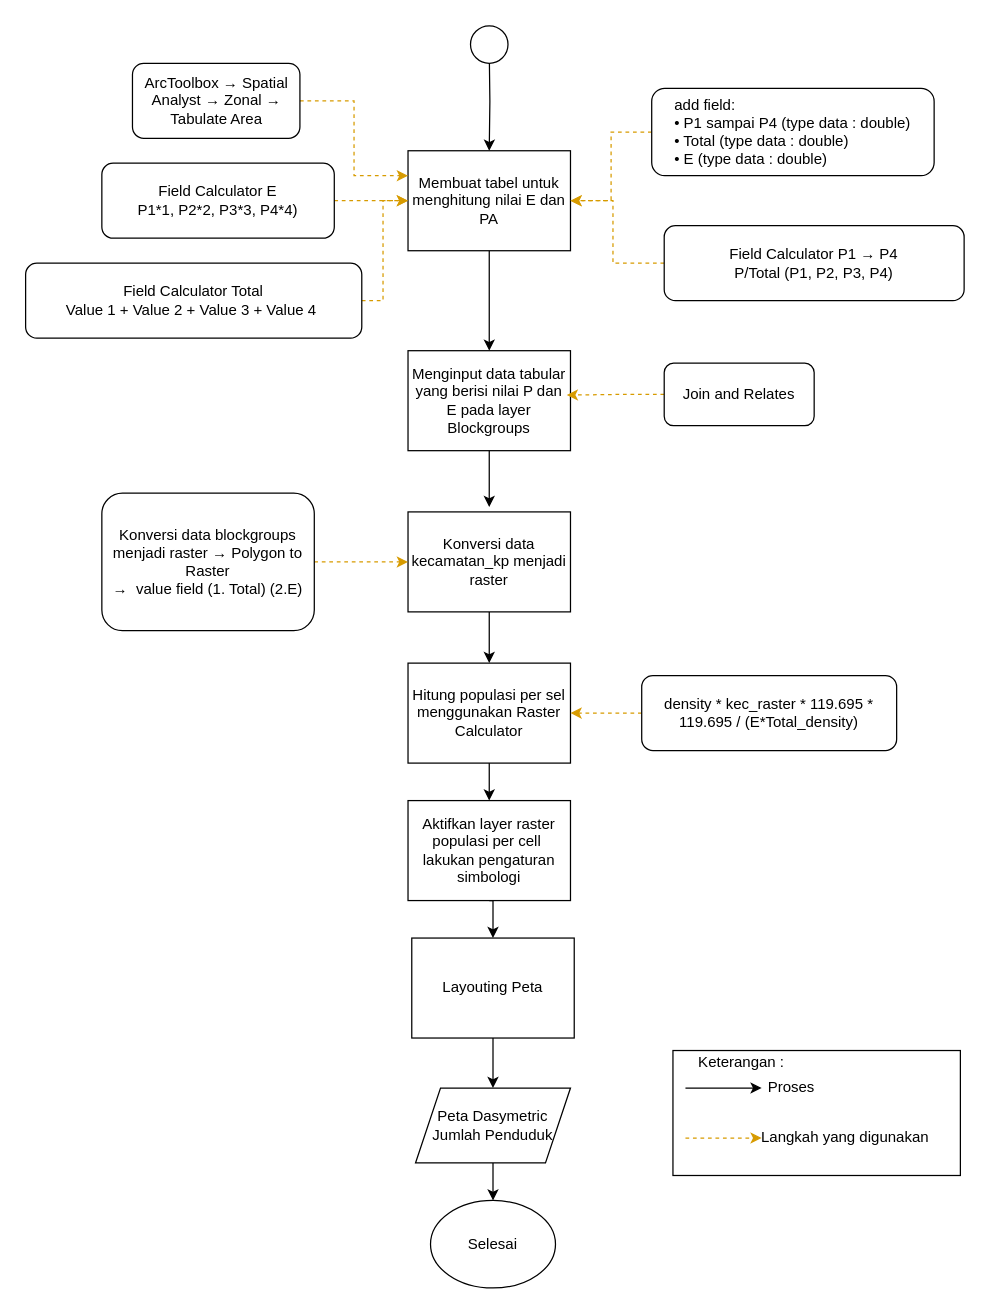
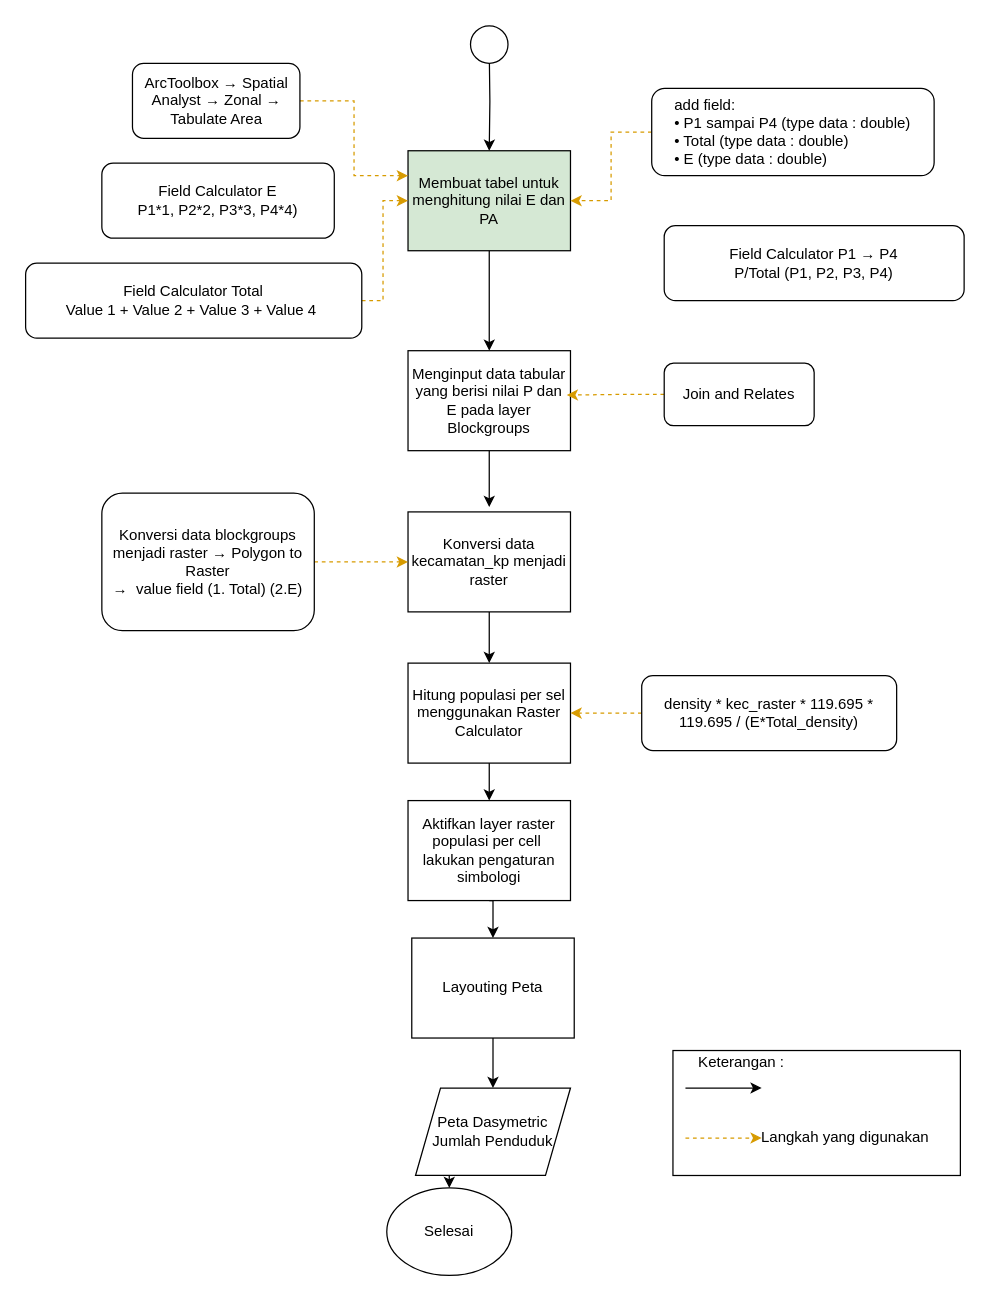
edge "Field Calculator E P1*1, P2*2, P3*3, P4*4)" -> "Membuat tabel untuk menghitung nilai E dan PA": removed
node "Membuat tabel untuk menghitung nilai E dan PA": fillcolor #ffffff -> #d5e8d4
edge "Field Calculator P1 → P4 P/Total (P1, P2, P3, P4)" -> "Membuat tabel untuk menghitung nilai E dan PA": removed
node "Proses": removed
node "Peta Dasymetric Jumlah Penduduk": size 155x75 -> 155x88
node "Selesai": moved (493, 1244) -> (449, 1232)
